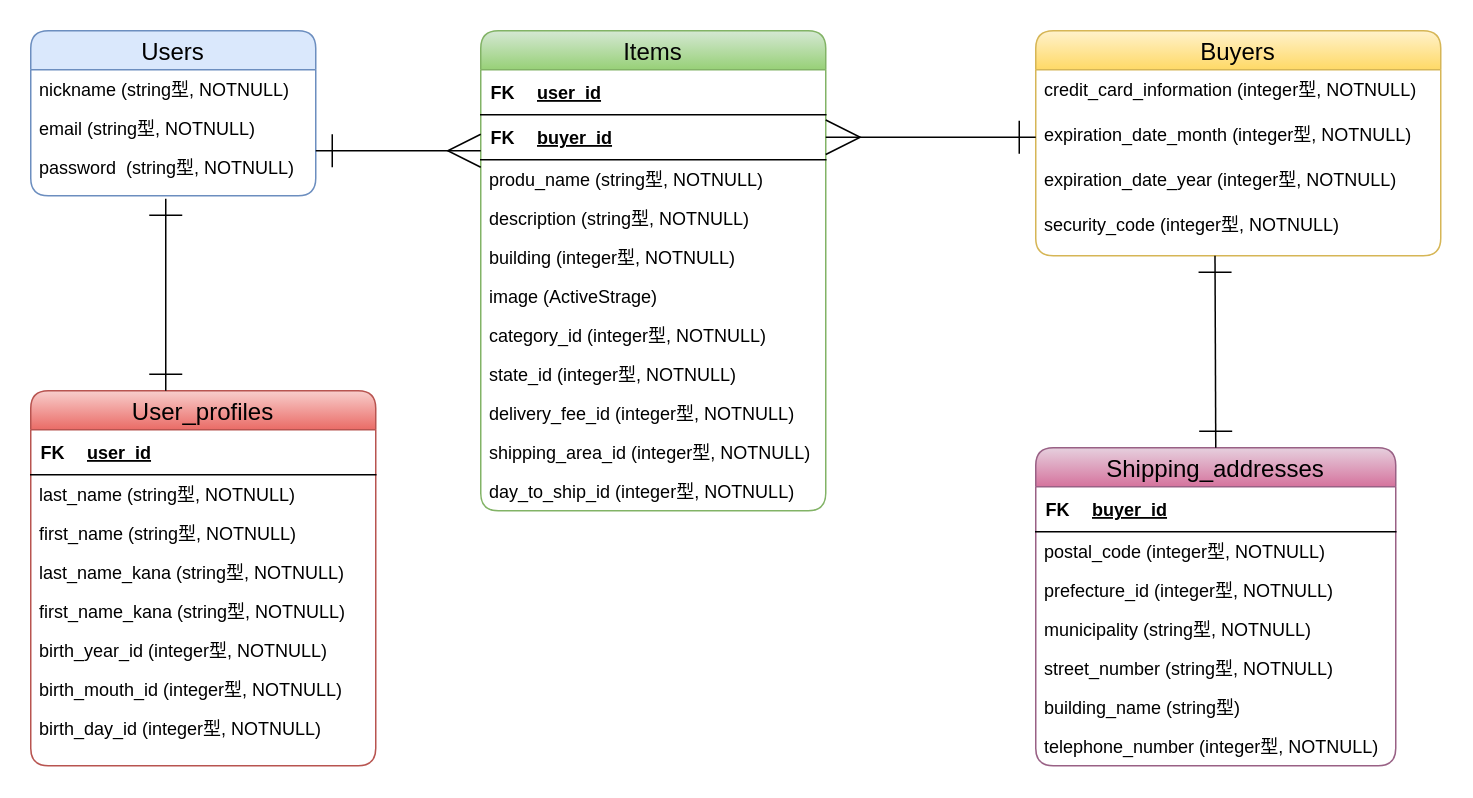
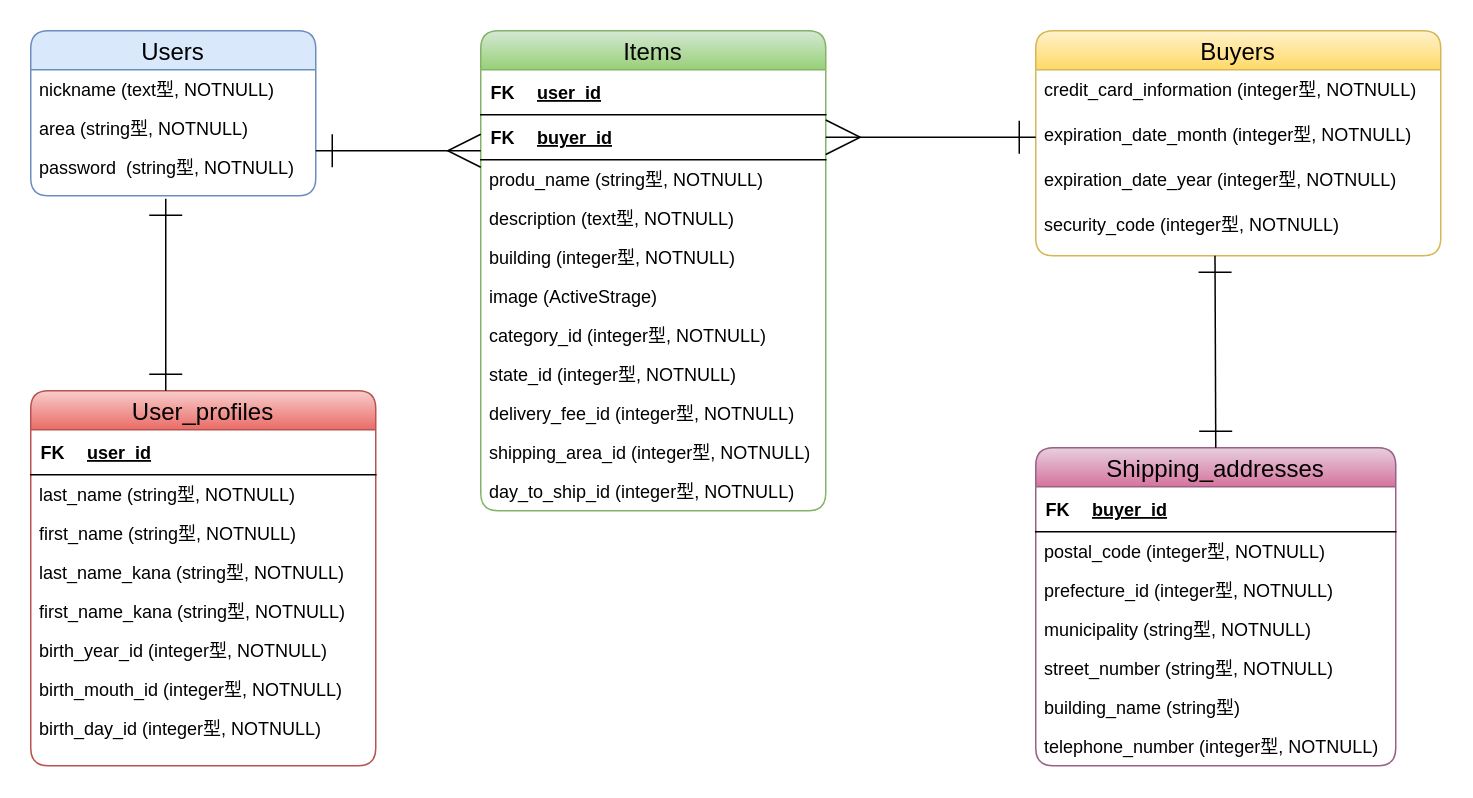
node "nickname (string型, NOTNULL)": label "nickname (string型, NOTNULL)" -> "nickname (text型, NOTNULL)"
node "email (string型, NOTNULL)": label "email (string型, NOTNULL)" -> "area (string型, NOTNULL)"
node "description (string型, NOTNULL)": label "description (string型, NOTNULL)" -> "description (text型, NOTNULL)"
